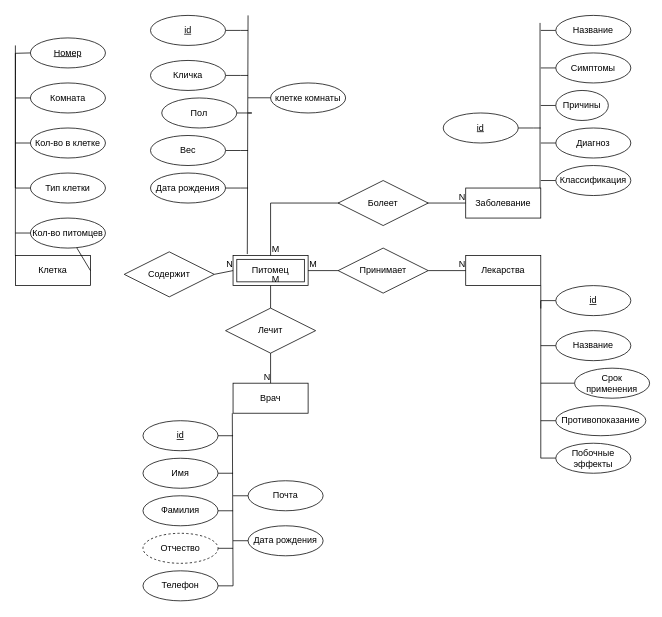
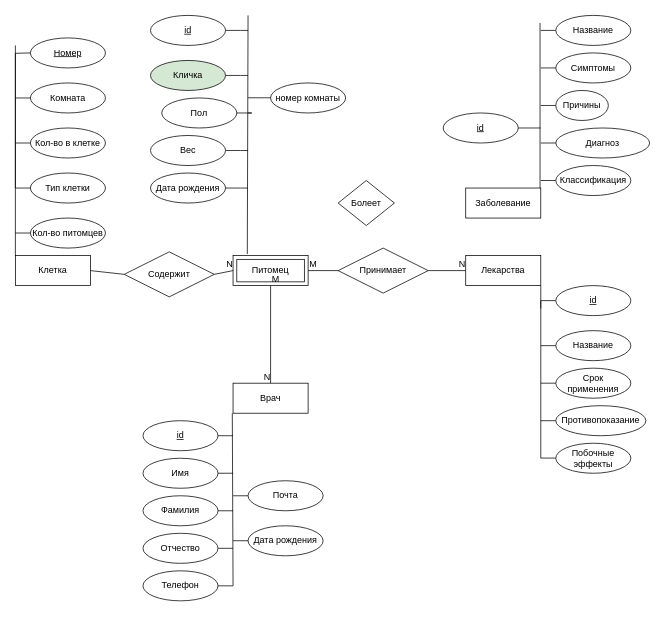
node "Кличка": fillcolor #ffffff -> #d5e8d4
node "клетке комнаты": label "клетке комнаты" -> "номер комнаты"
node "Диагноз": size 75x30 -> 94x30
edge "Заболевание" -- "Питомец": removed, labels "N", "M"
node "Болеет": size 90x45 -> 56x45
edge "Кол-во питомцев" -- "Клетка": now "Содержит" -- "Клетка"
node "Лечит": removed
node "Срок применения": moved (612, 383) -> (593, 383)
node "Отчество": style dashed -> solid
